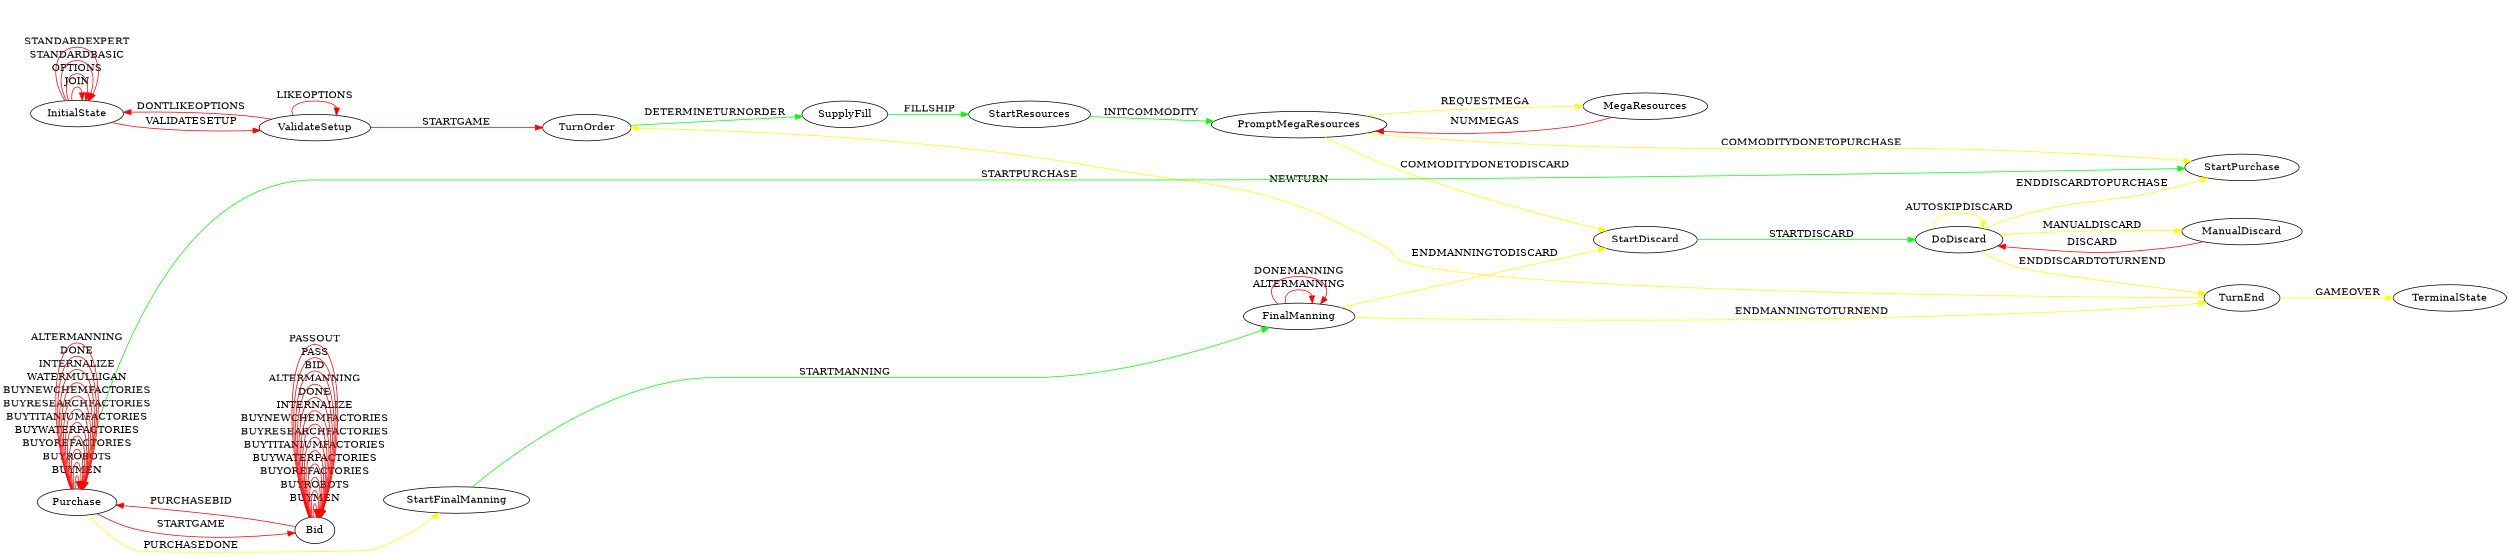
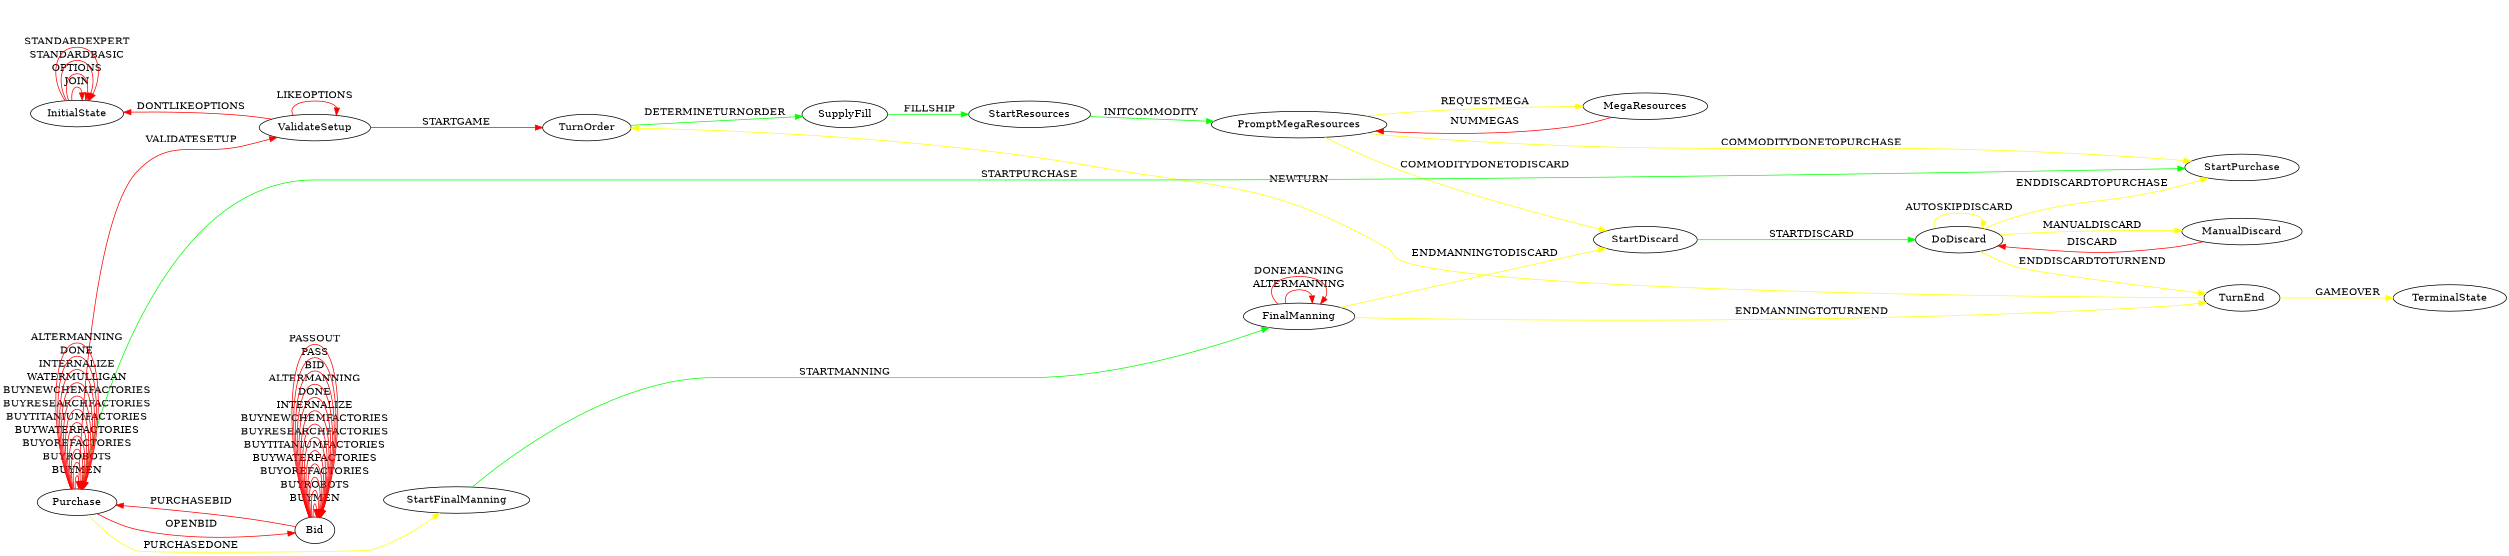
edge "InitialState" -> "ValidateSetup": now "Purchase" -> "ValidateSetup"
edge "Purchase" -> "Bid": label "STARTGAME" -> "OPENBID"
